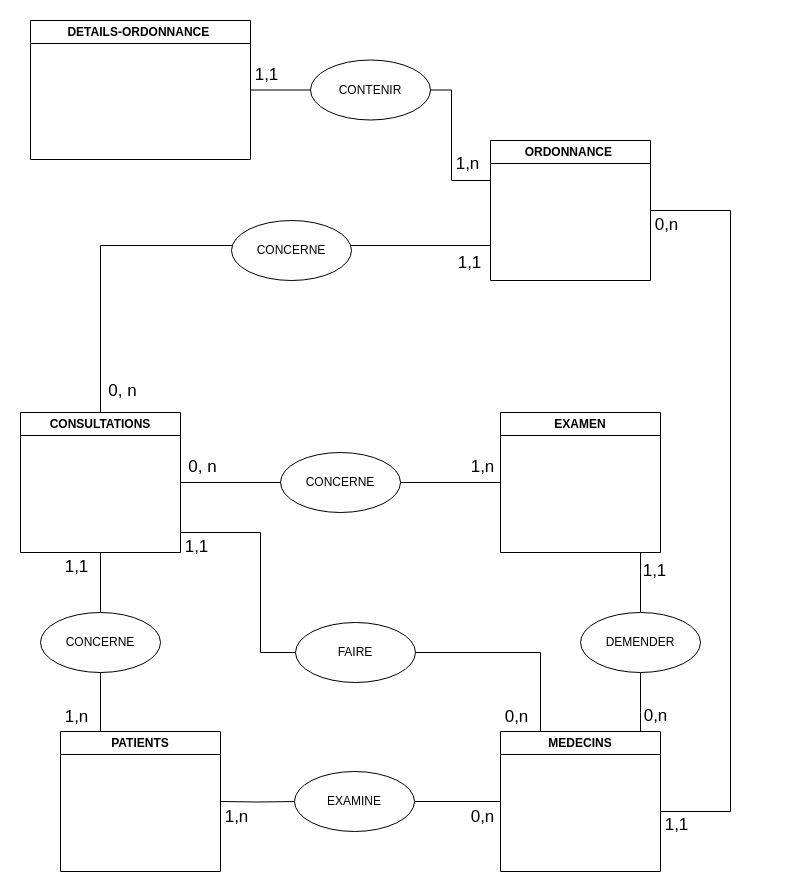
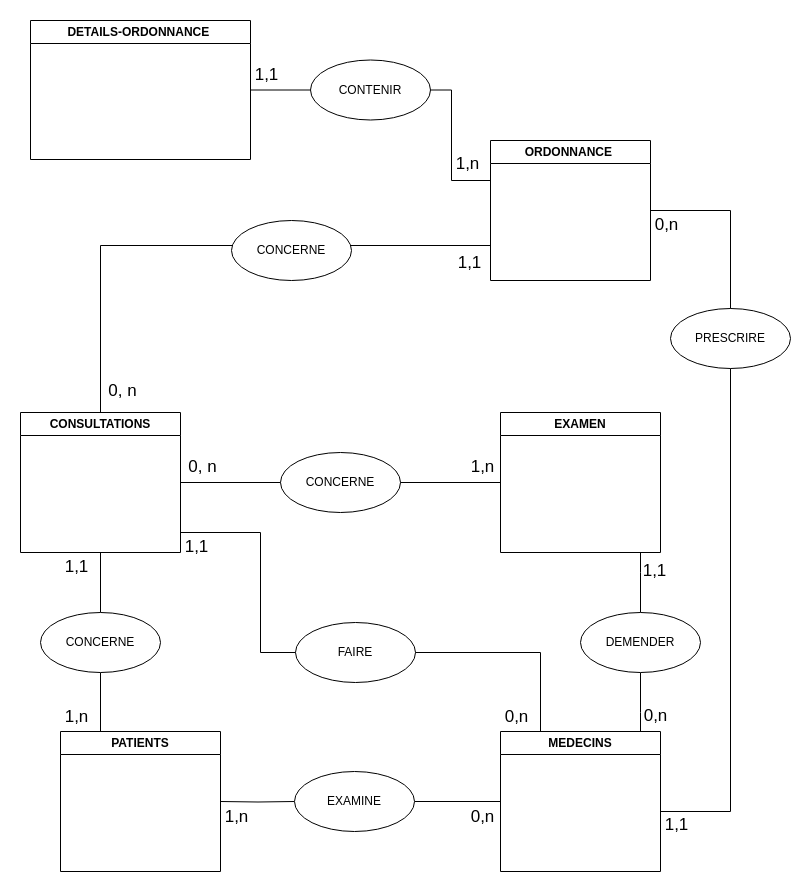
node "PRESCRIRE": added
